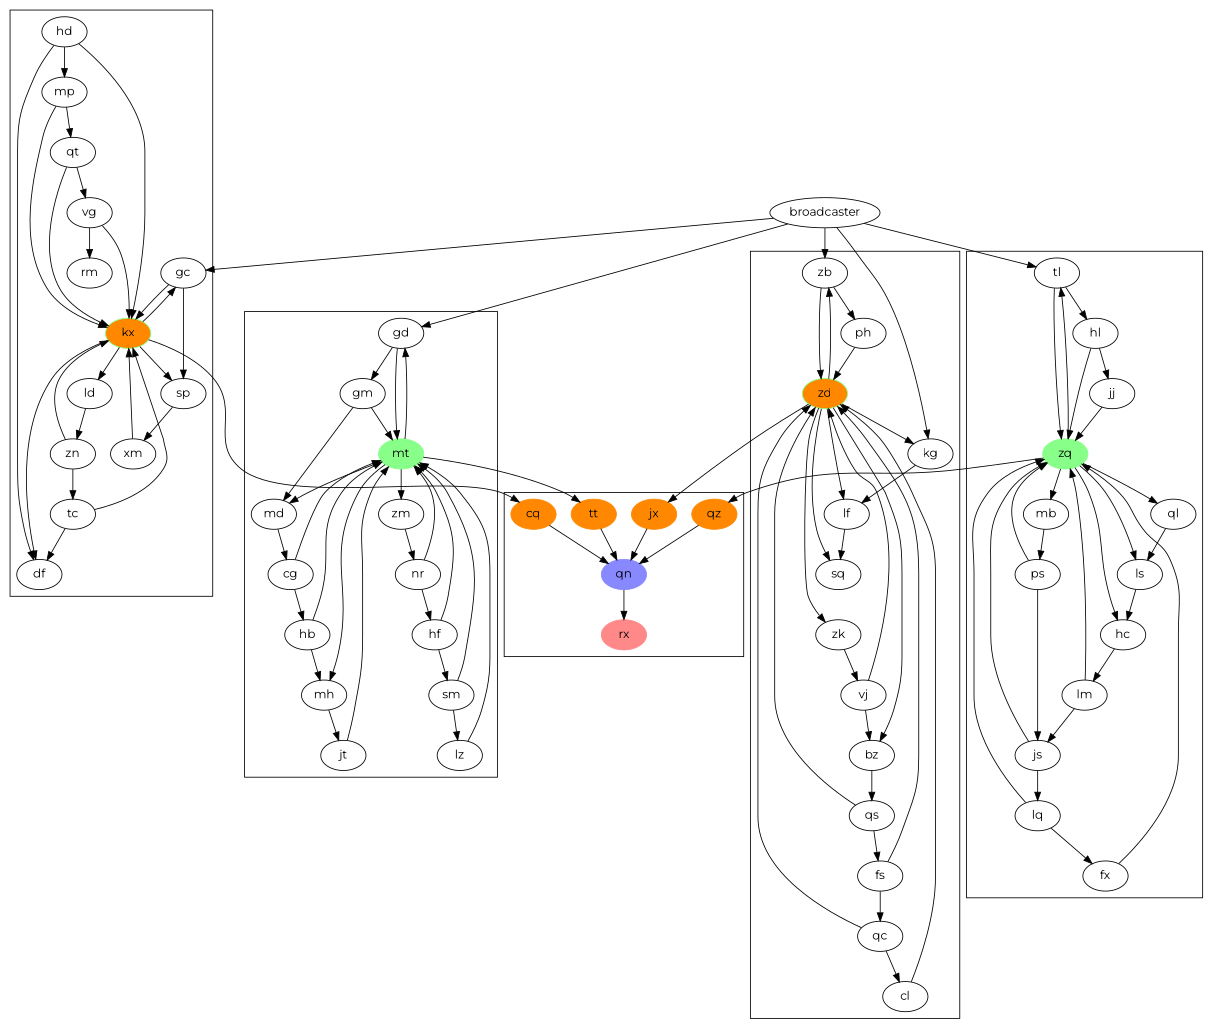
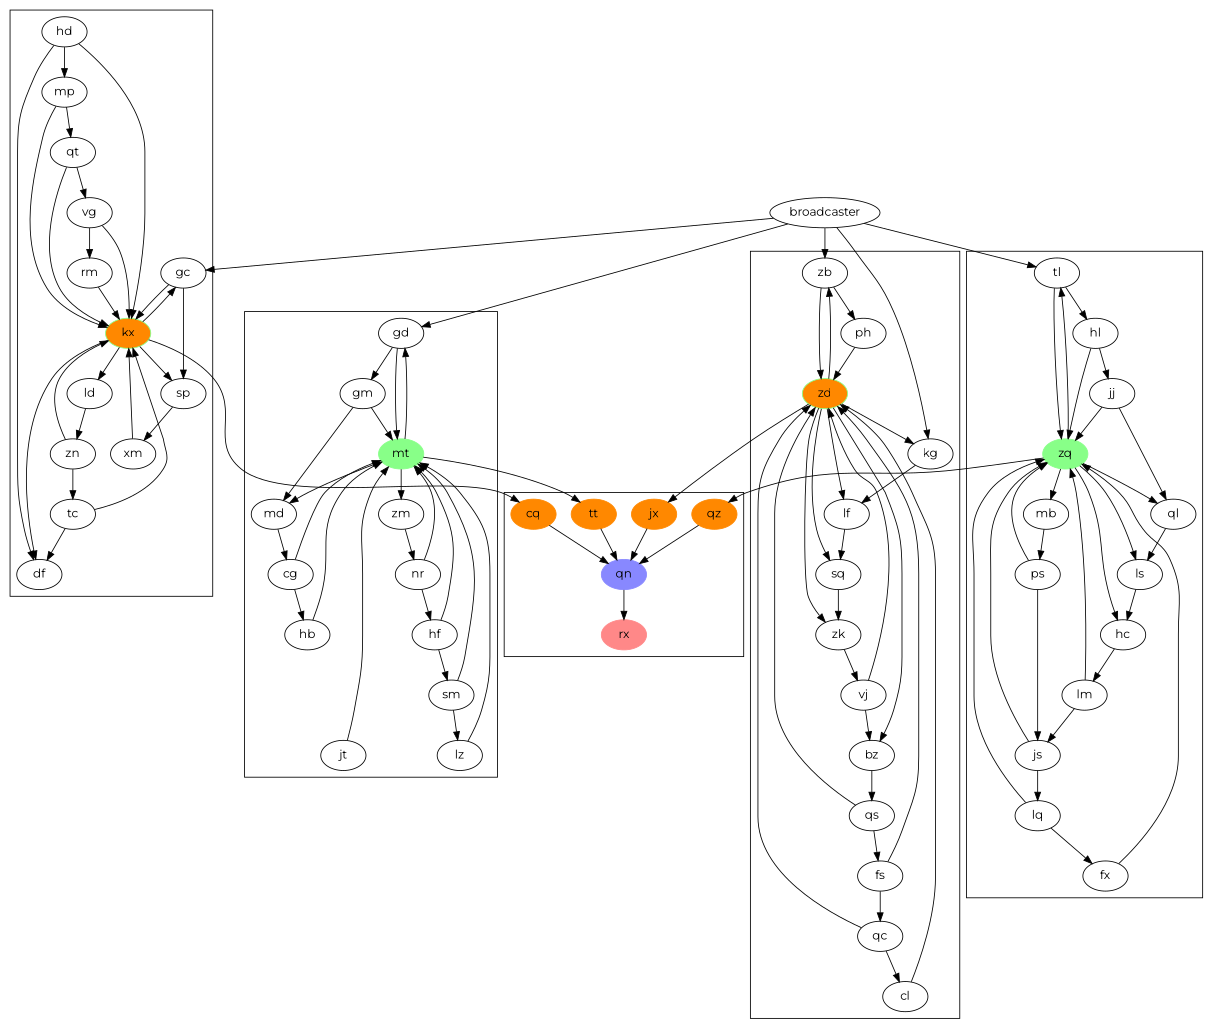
edge "rm" -> "kx": added
edge "jj" -> "ql": added
edge "sq" -> "zk": added
node "mh": removed
